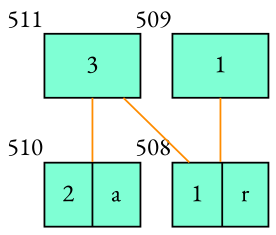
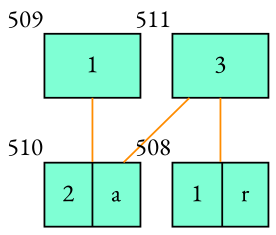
edge "1 509" -- "1": now "1 509" -- "2"
